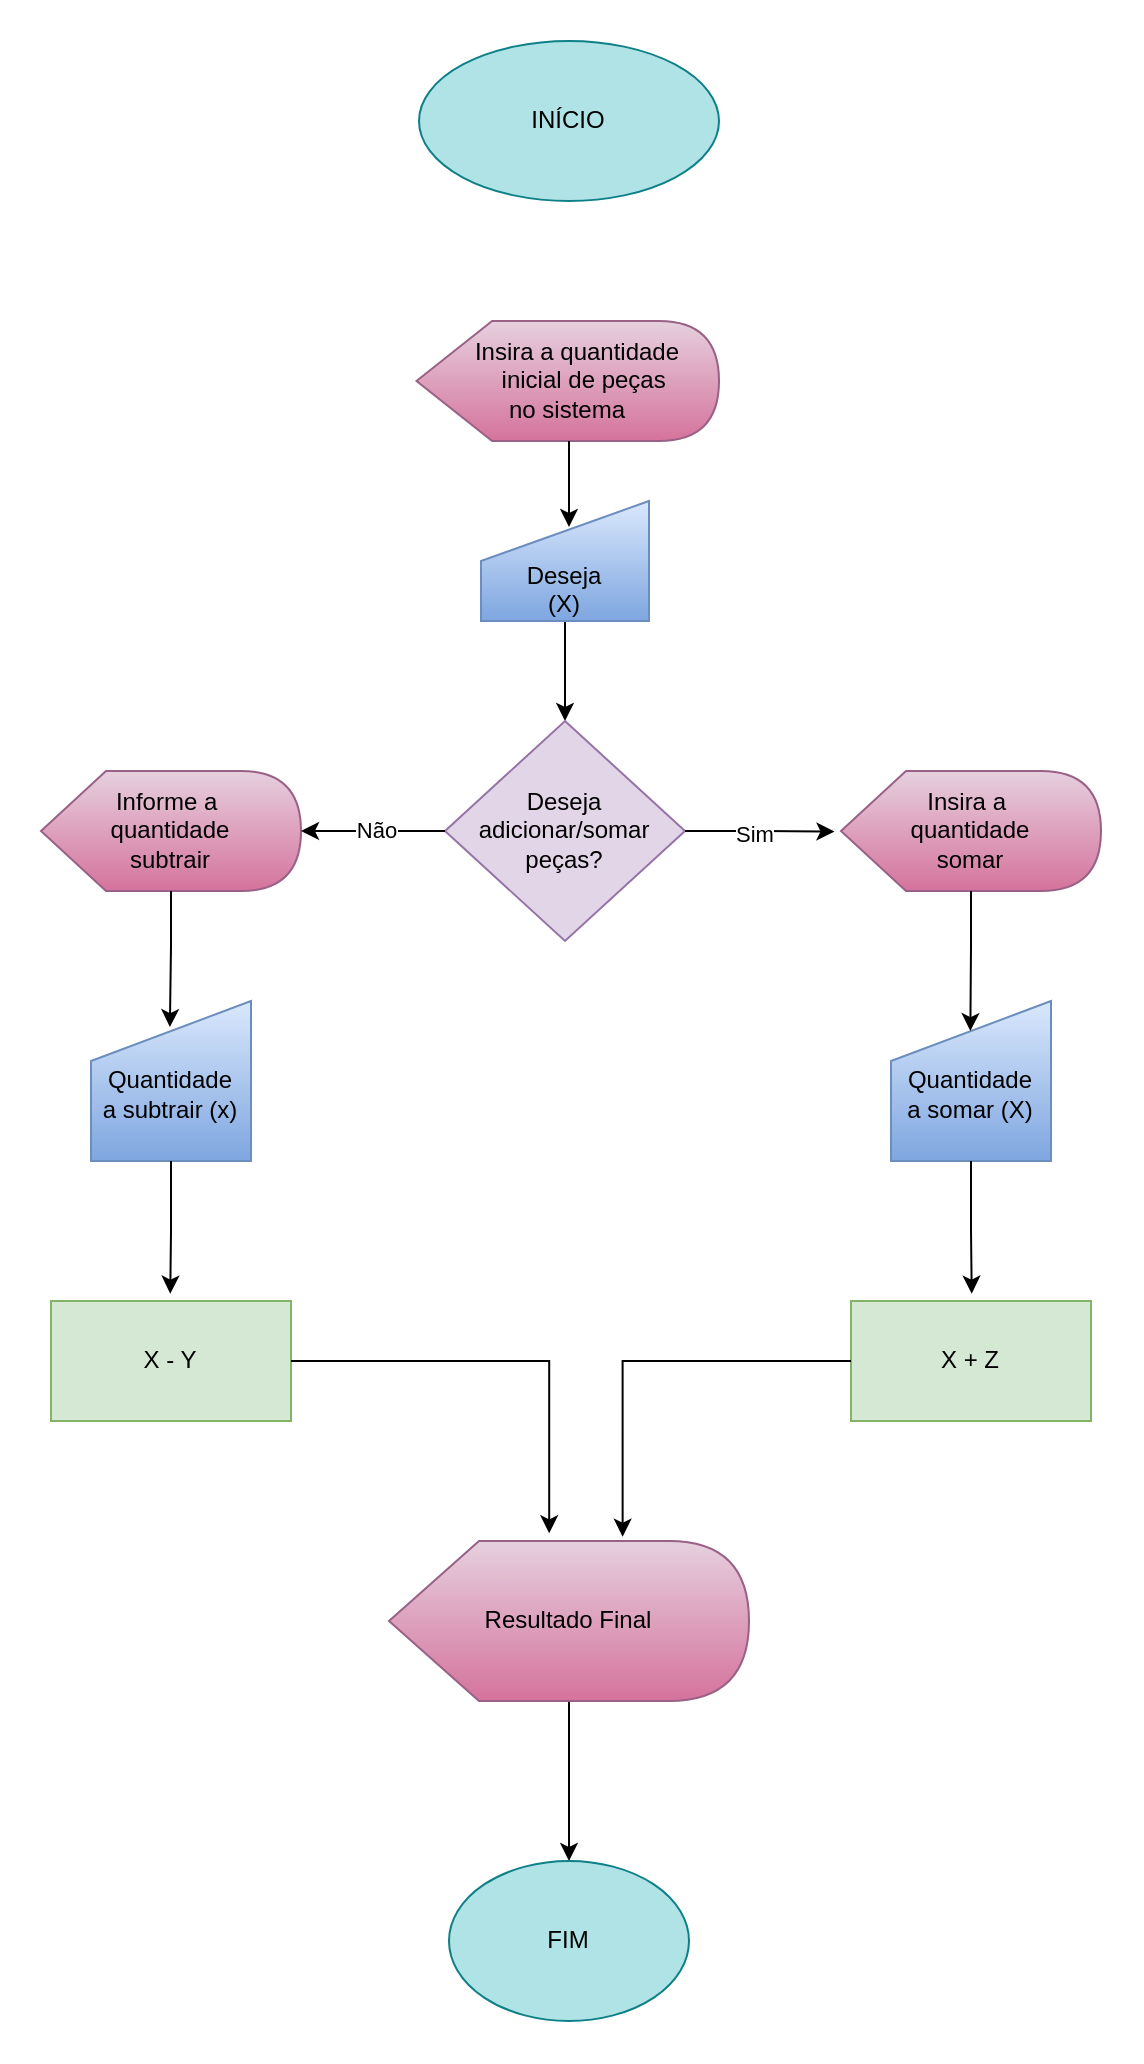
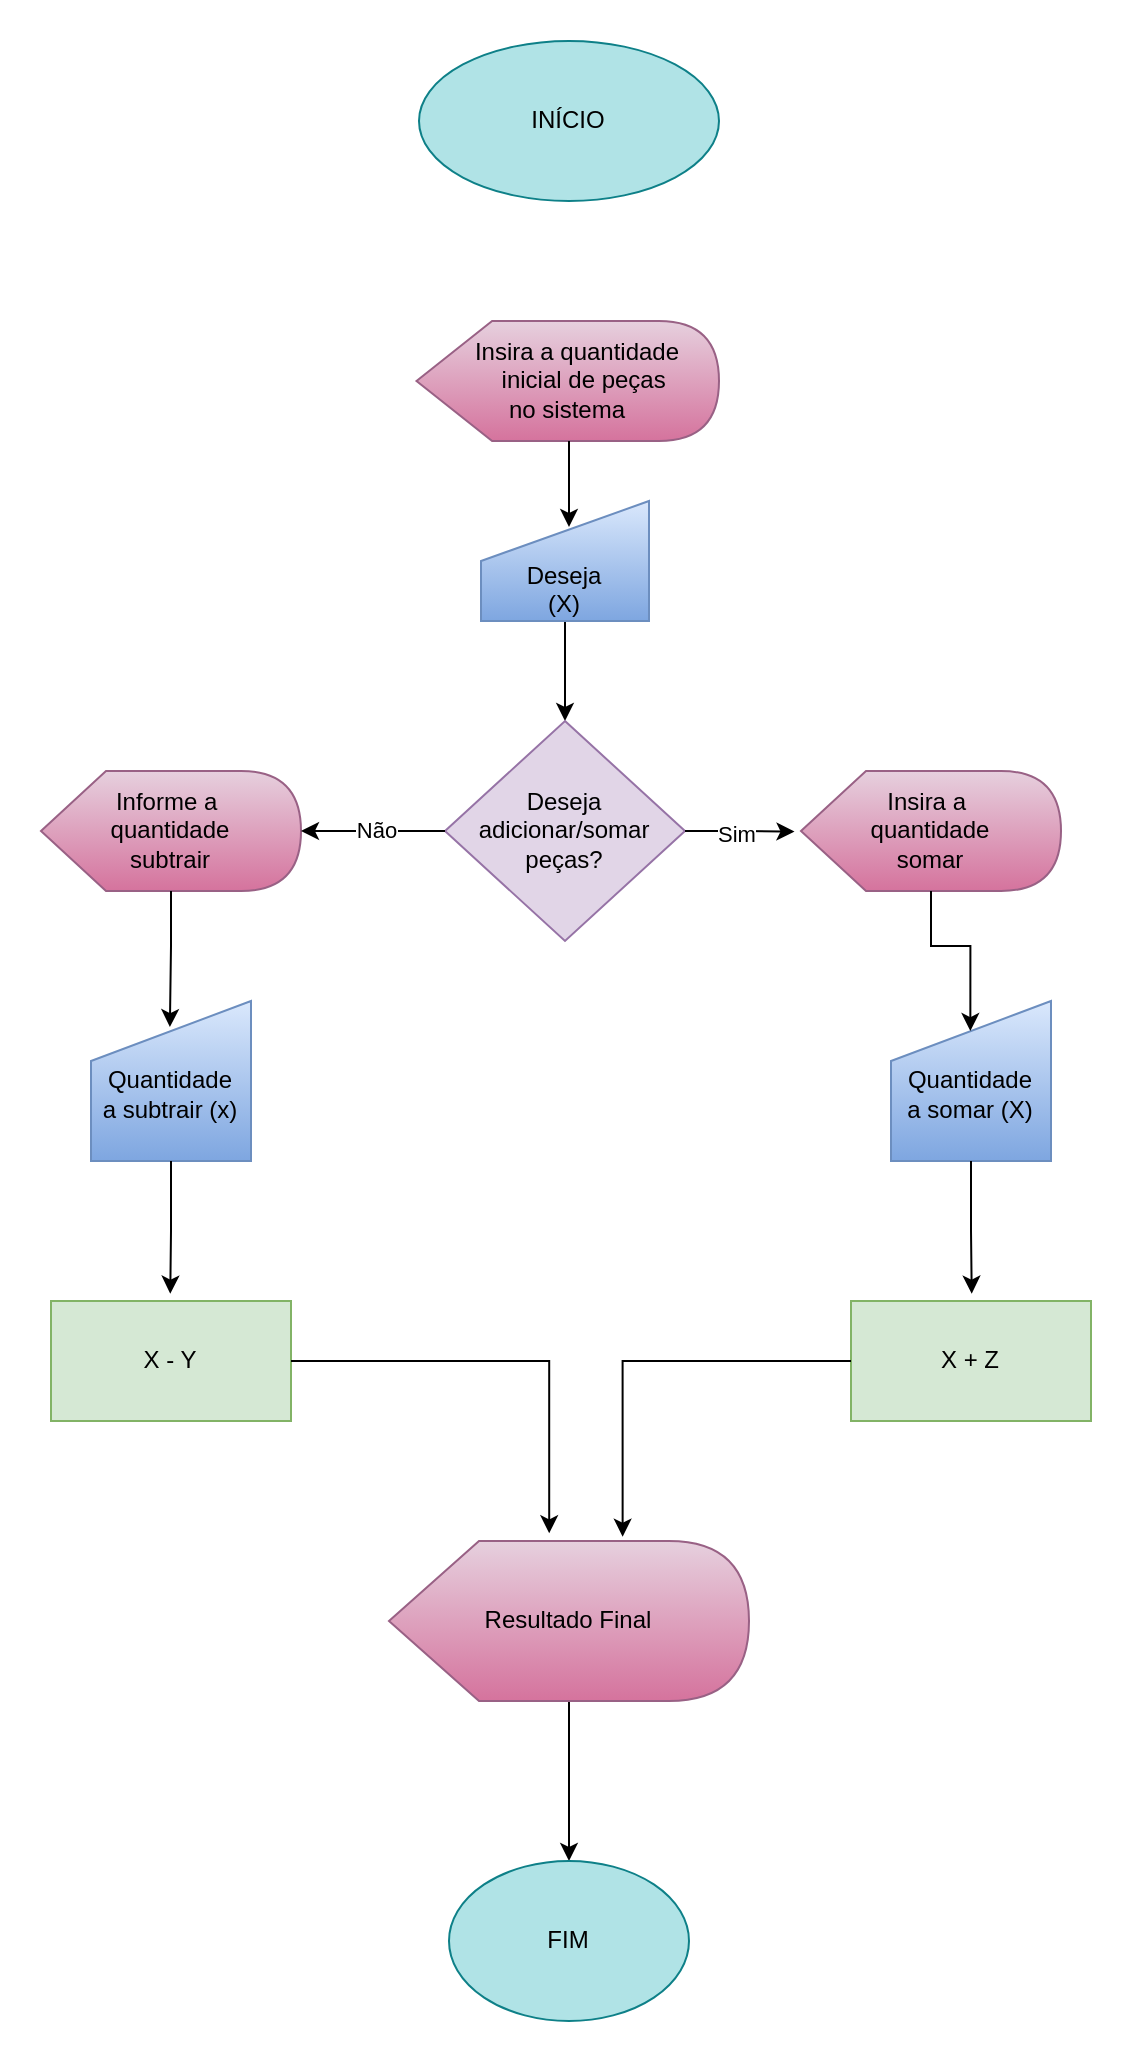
node "Insira a quantidade somar": moved (971, 831) -> (931, 831)
